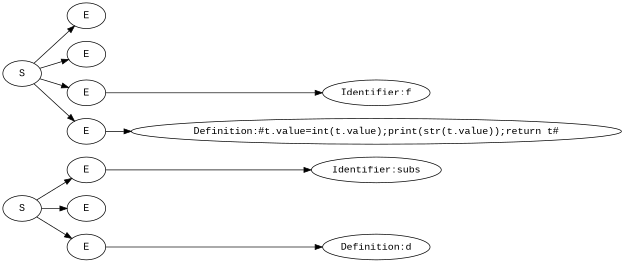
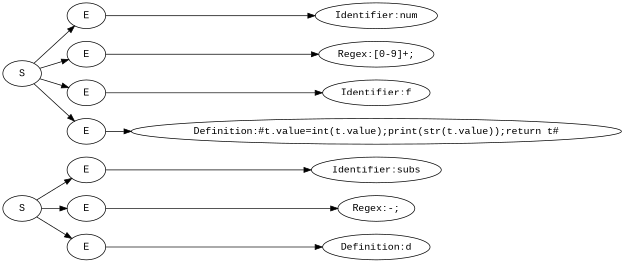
node "Identifier:num": added
node "Regex:[0-9]+;": added
node "Regex:-;": added
